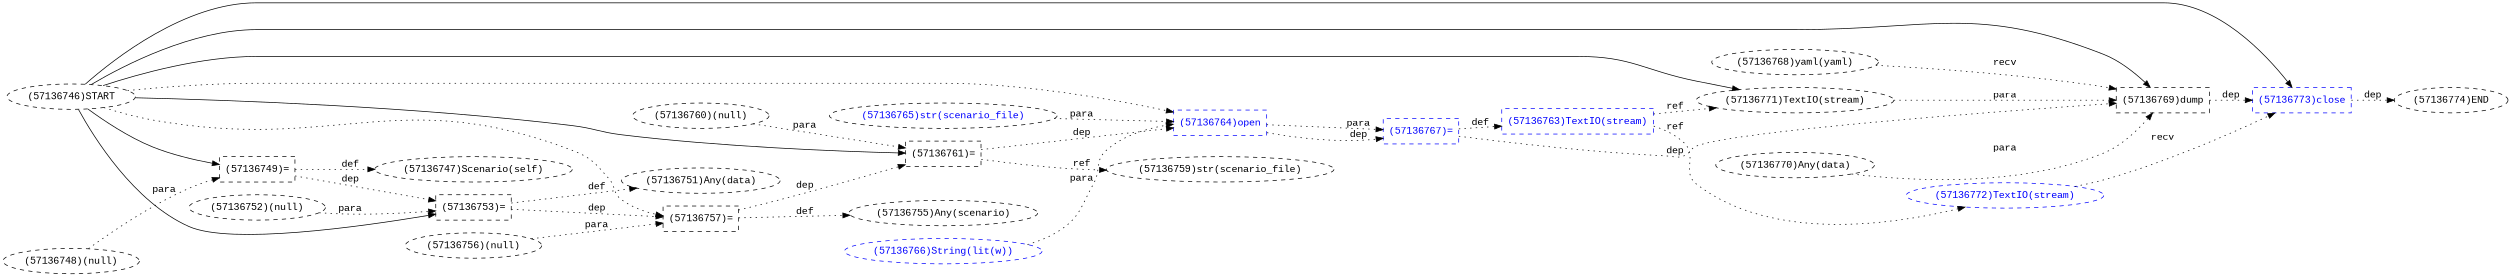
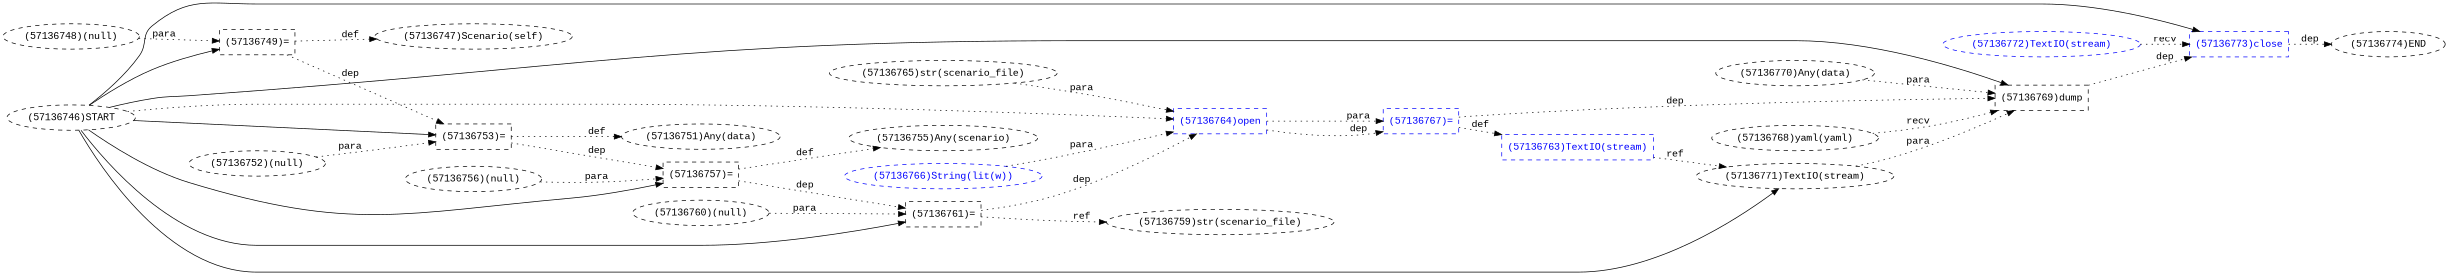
node "(57136765)str(scenario_file)": fontcolor blue -> black
edge "(57136746)START" -> "(57136757)=": style dotted -> solid
edge "(57136763)TextIO(stream)" -> "(57136772)TextIO(stream)": removed, label "ref"
